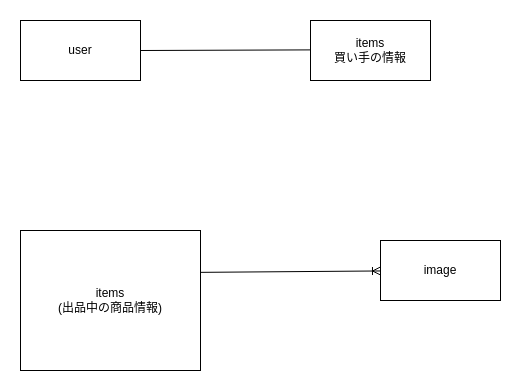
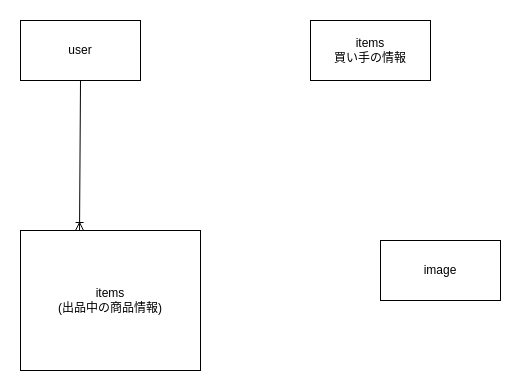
edge "user" -- "items 買い手の情報": removed
edge "user" -> "items (出品中の商品情報)": added
edge "items (出品中の商品情報)" -> "image": removed
